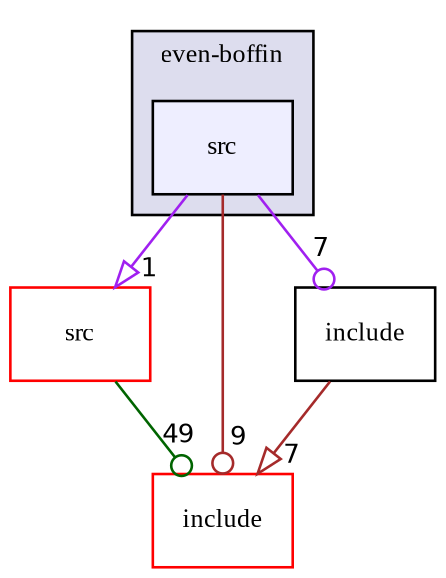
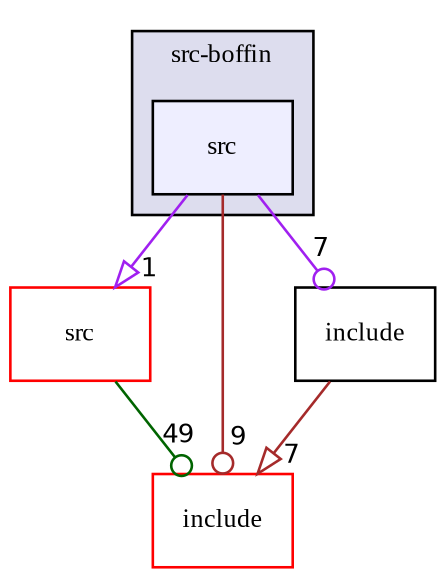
cluster "even-boffin": label "even-boffin" -> "src-boffin"
